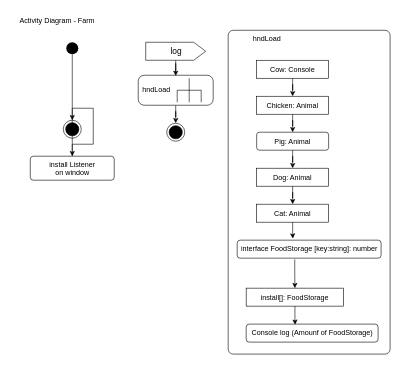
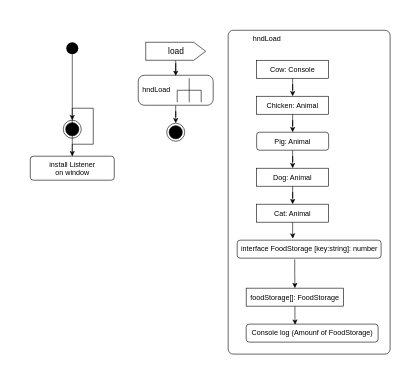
node "Activity Diagram - Farm": removed
node "log": label "log" -> "load"
node "install[]: FoodStorage": label "install[]: FoodStorage" -> "foodStorage[]: FoodStorage"
